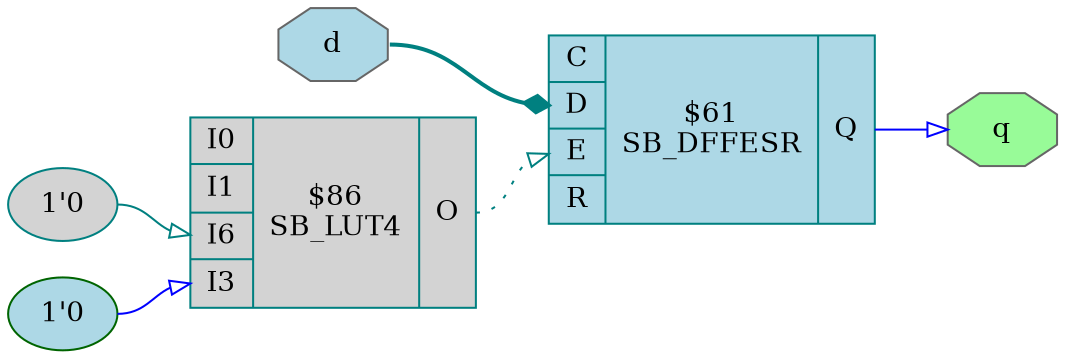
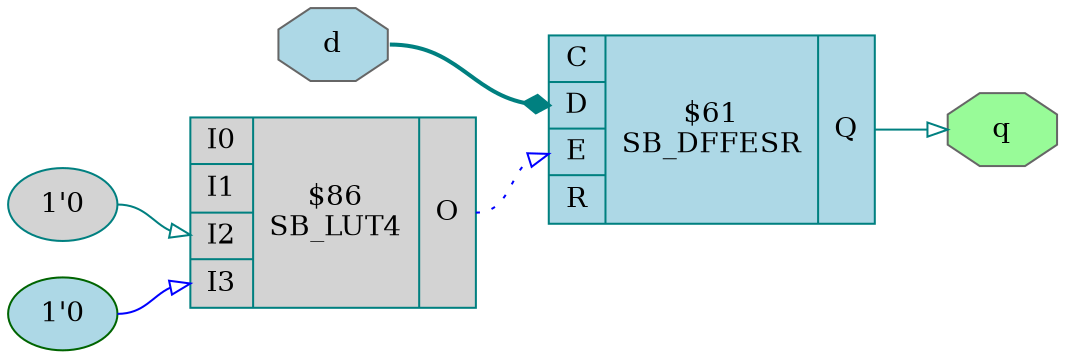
edge "C" -> "q": color blue -> teal
edge "I0" -> "C": color teal -> blue
node "I0": text "I6" -> "I2"
